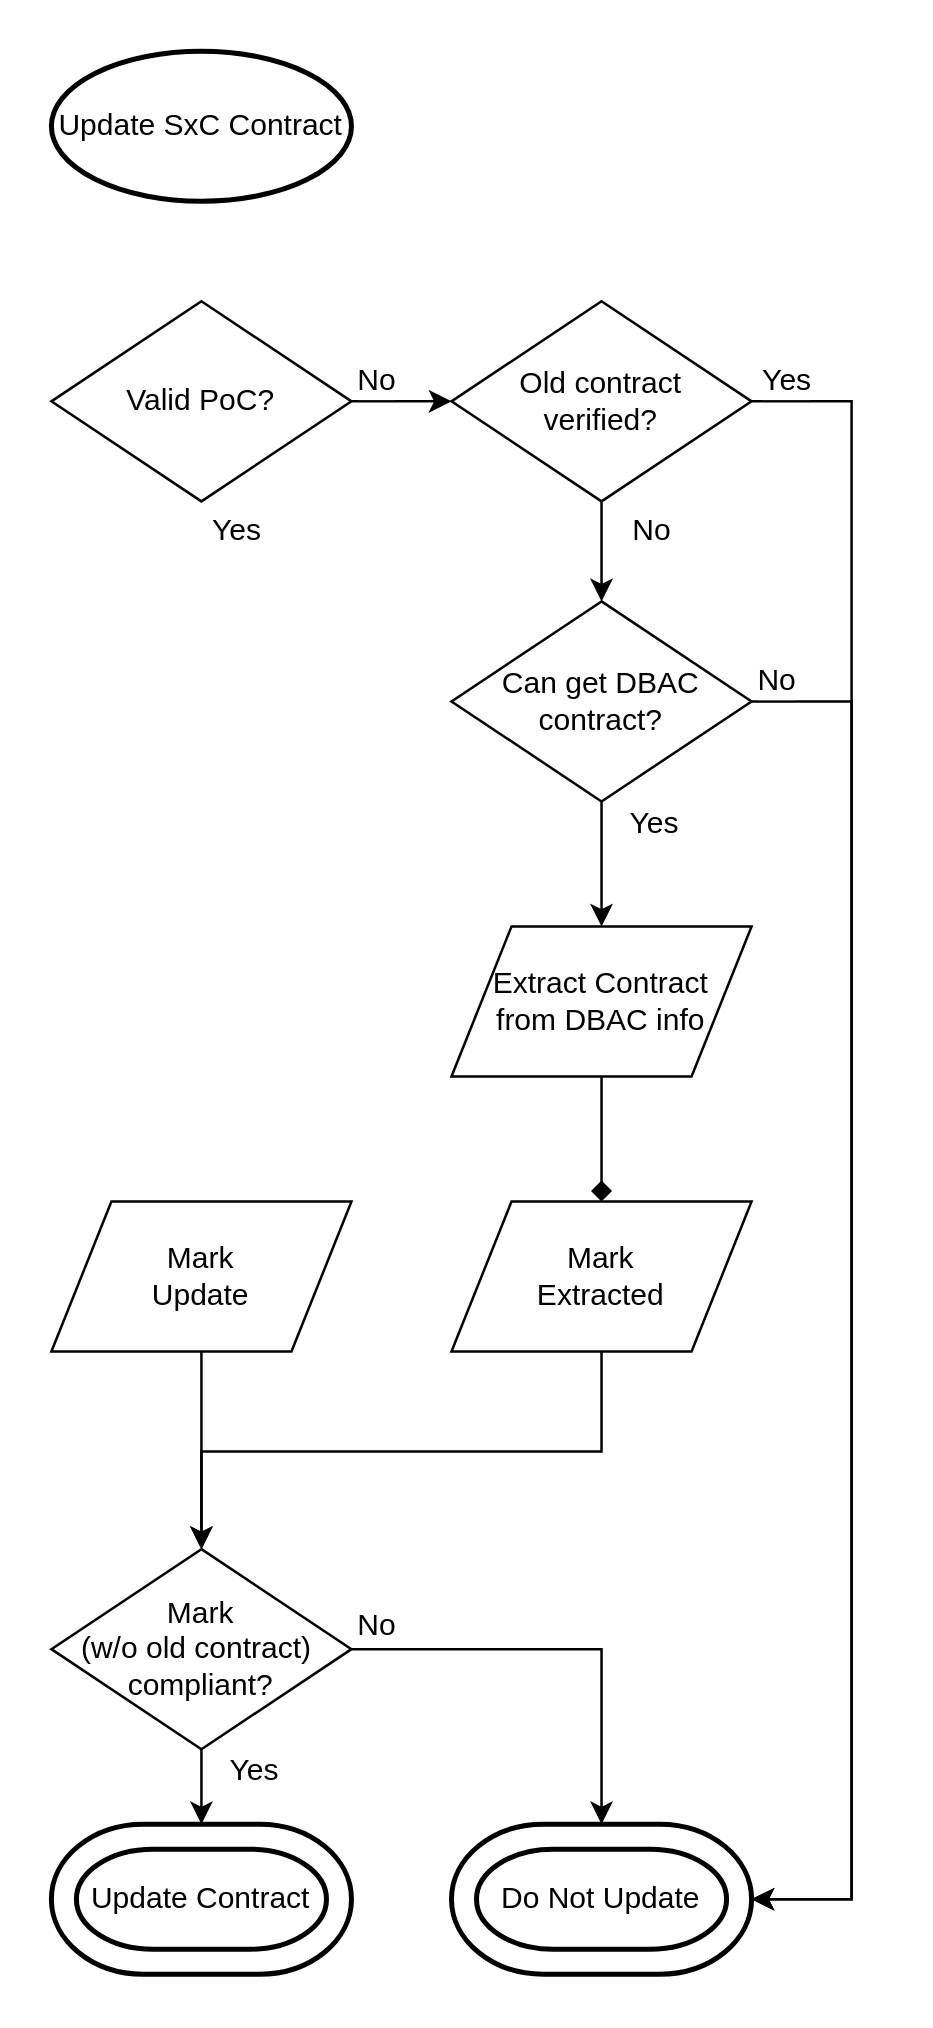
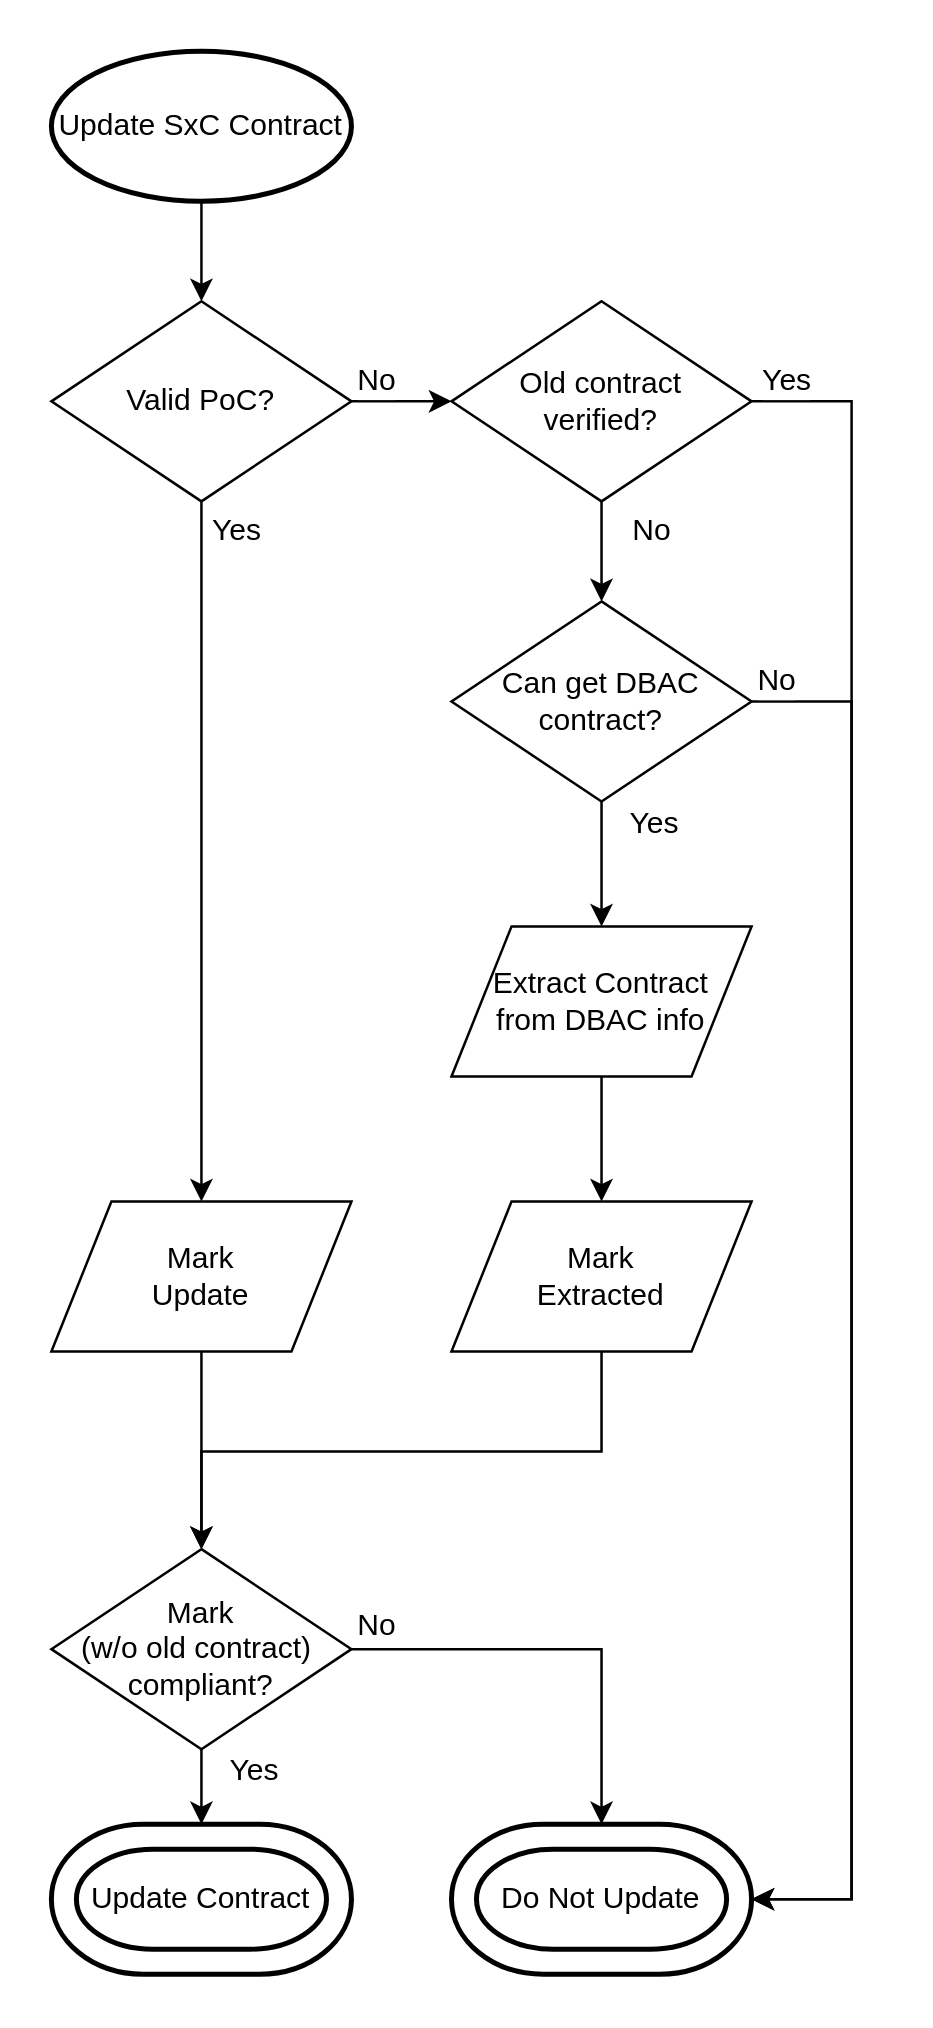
edge "Update SxC Contract" -> "Valid PoC?": added
edge "Valid PoC?" -> "Mark Update": added
edge "Extract Contract from DBAC info" -> "Mark Extracted": arrowhead diamond -> classic
